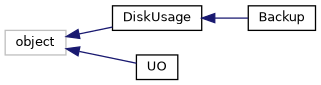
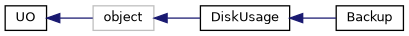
edge "UO" -> "object": reversed
